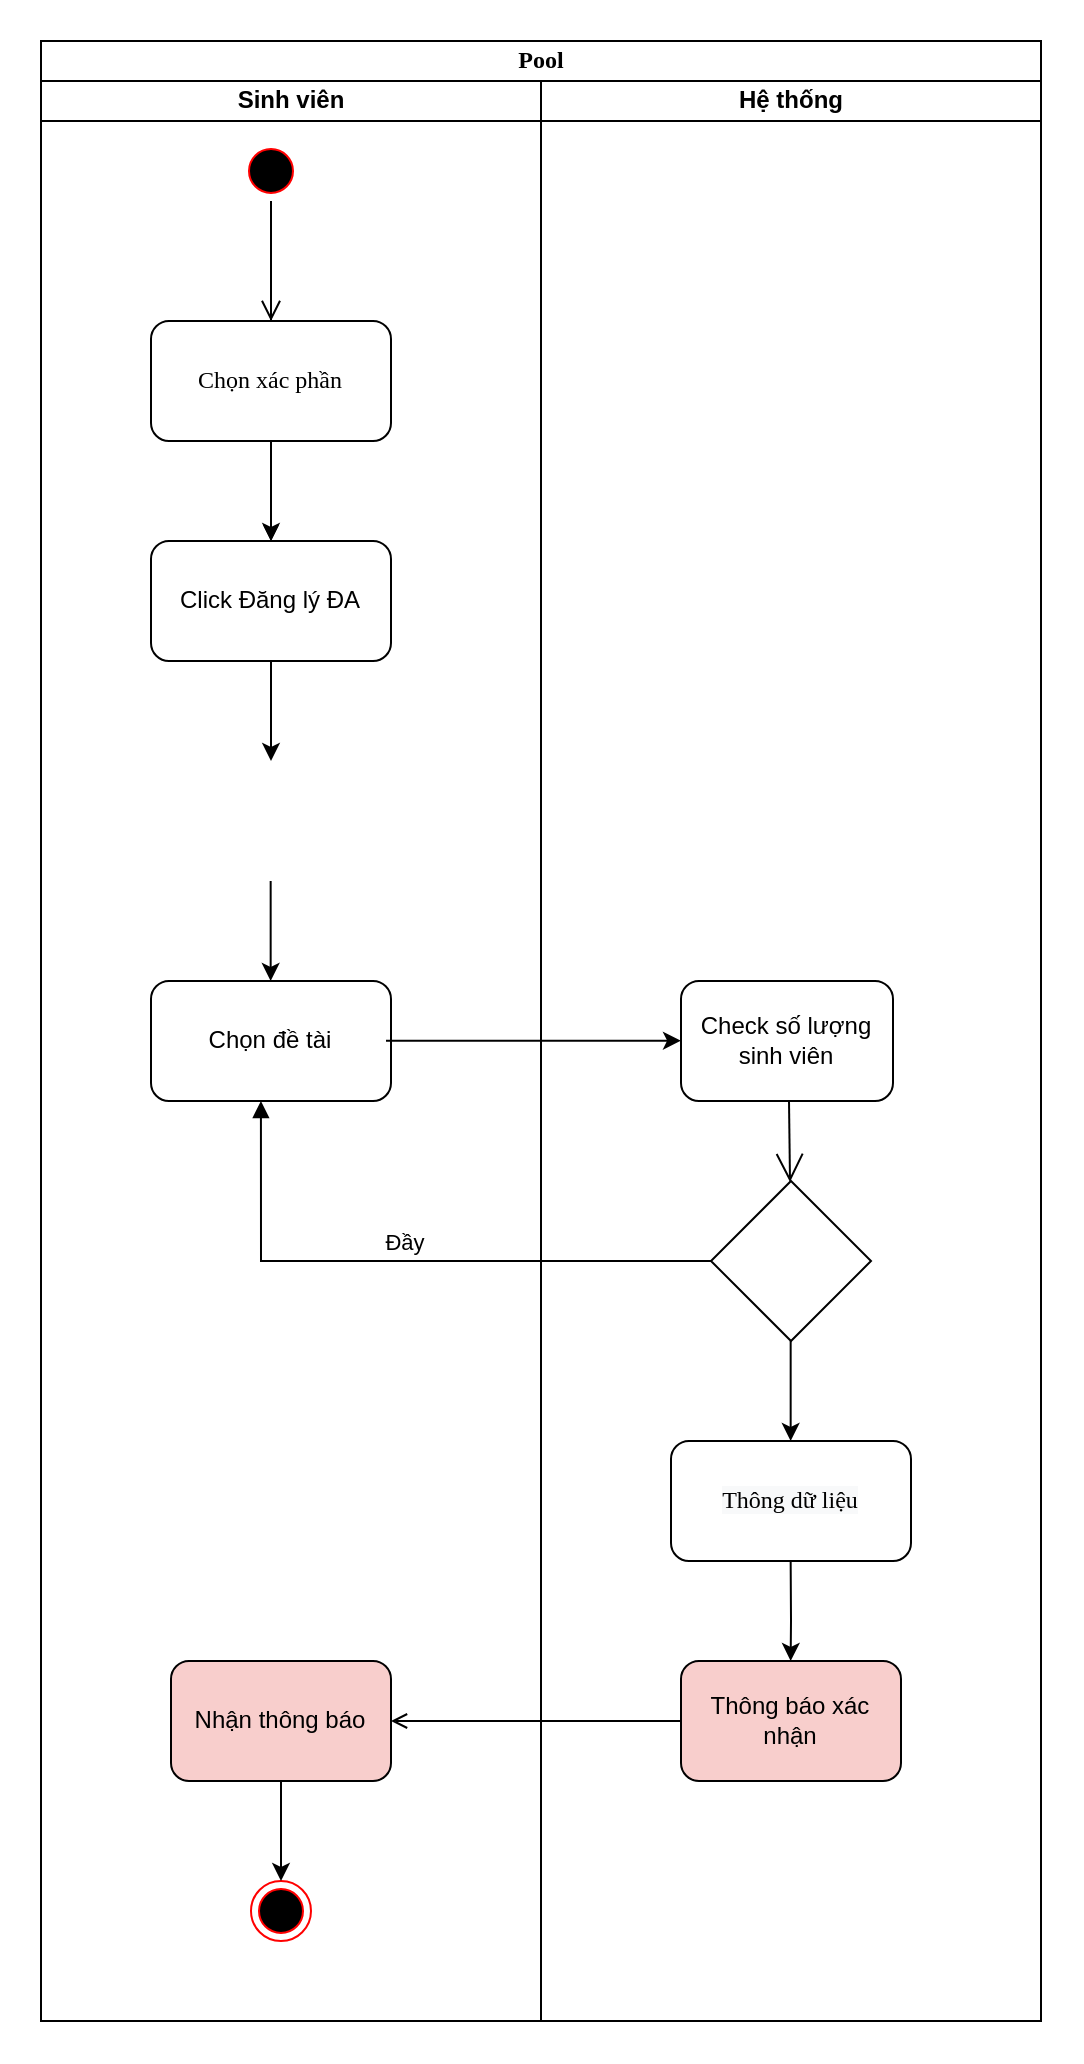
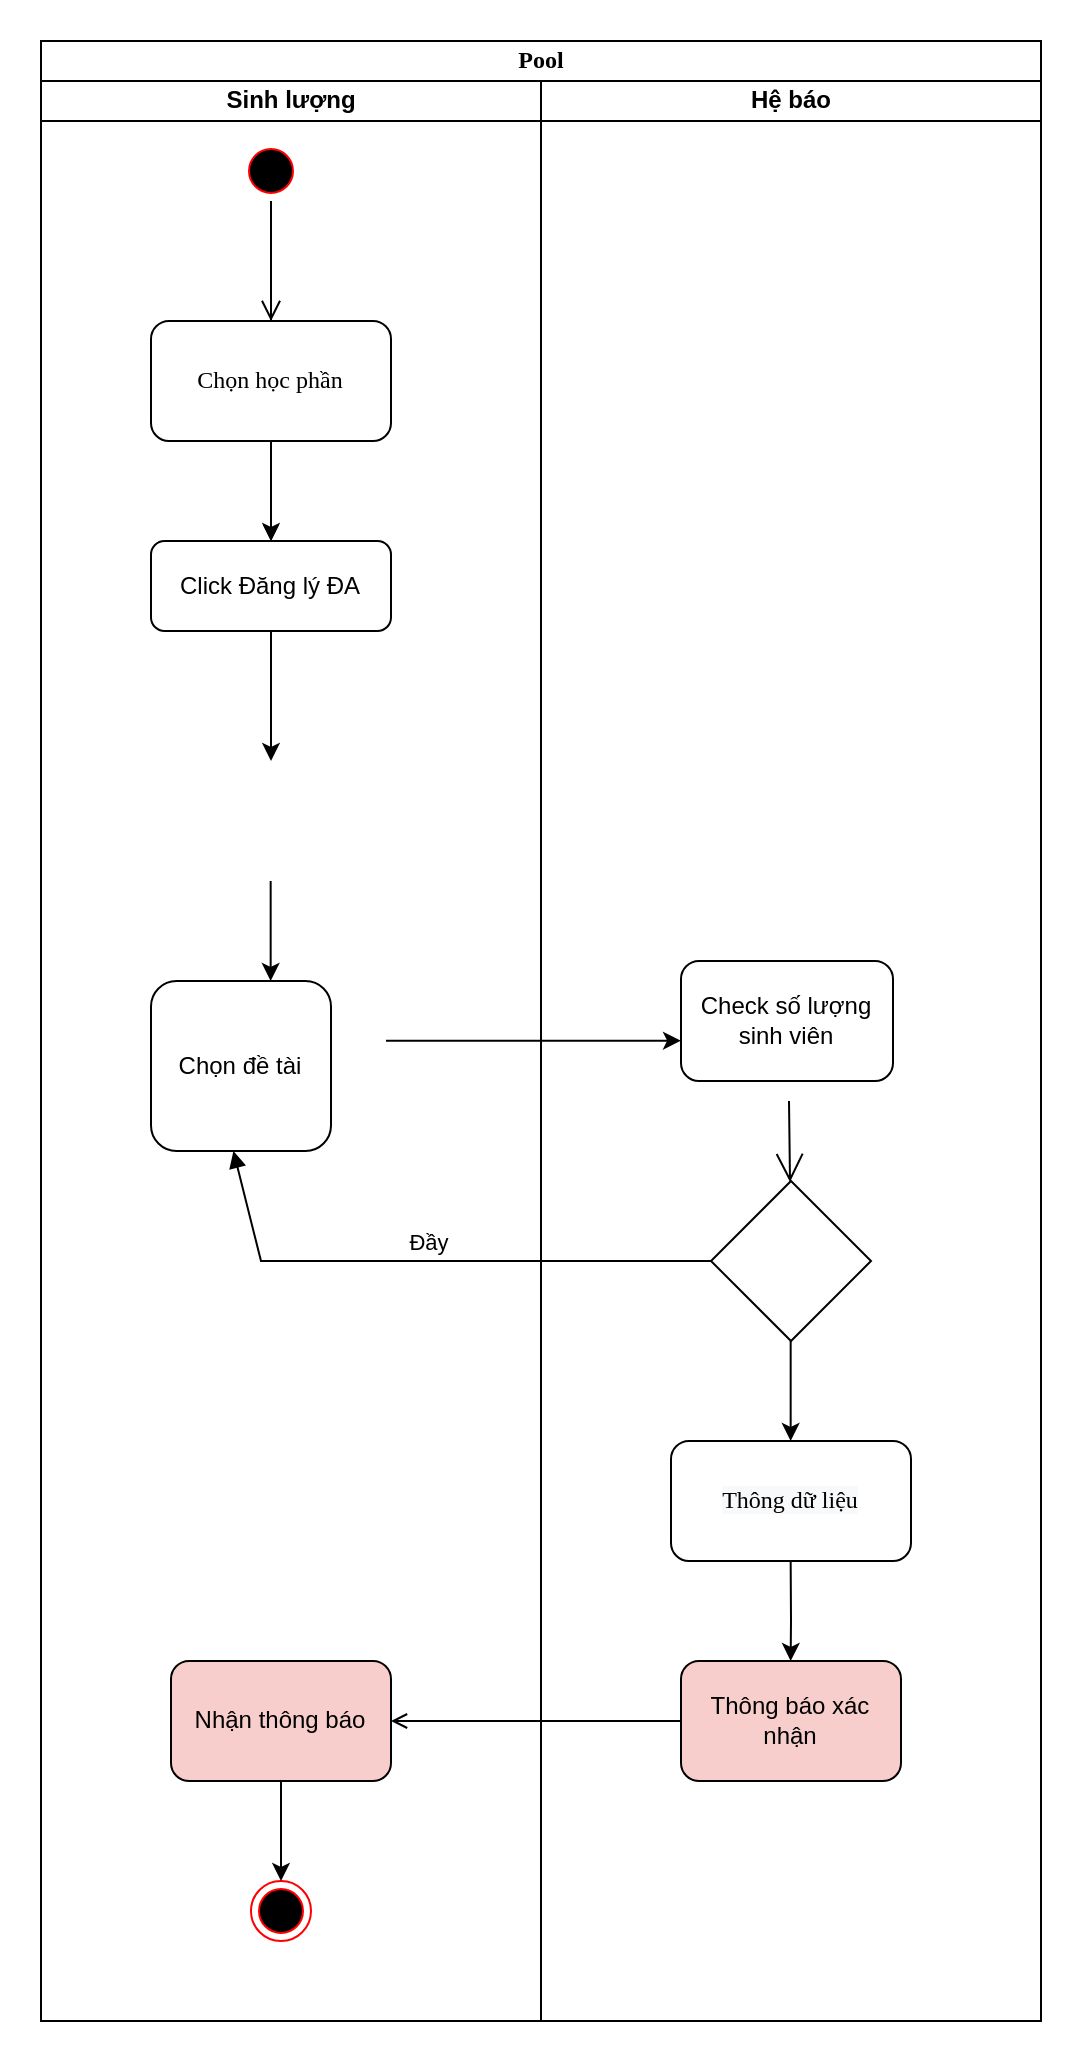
node "Sinh viên": label "Sinh viên" -> "Sinh lượng"
node "Hệ thống": label "Hệ thống" -> "Hệ báo"
node "Chọn xác phần": label "Chọn xác phần" -> "Chọn học phần"
node "Click Đăng lý ĐA": size 240x120 -> 240x90
node "Chọn đề tài": size 240x120 -> 180x170
node "Check số lượng sinh viên": moved (787, 1041) -> (787, 1021)
